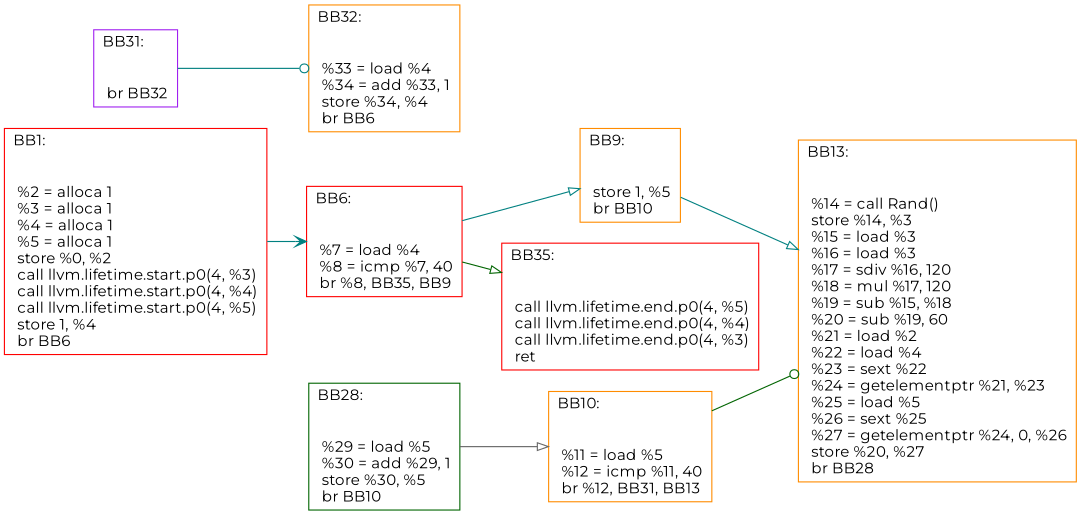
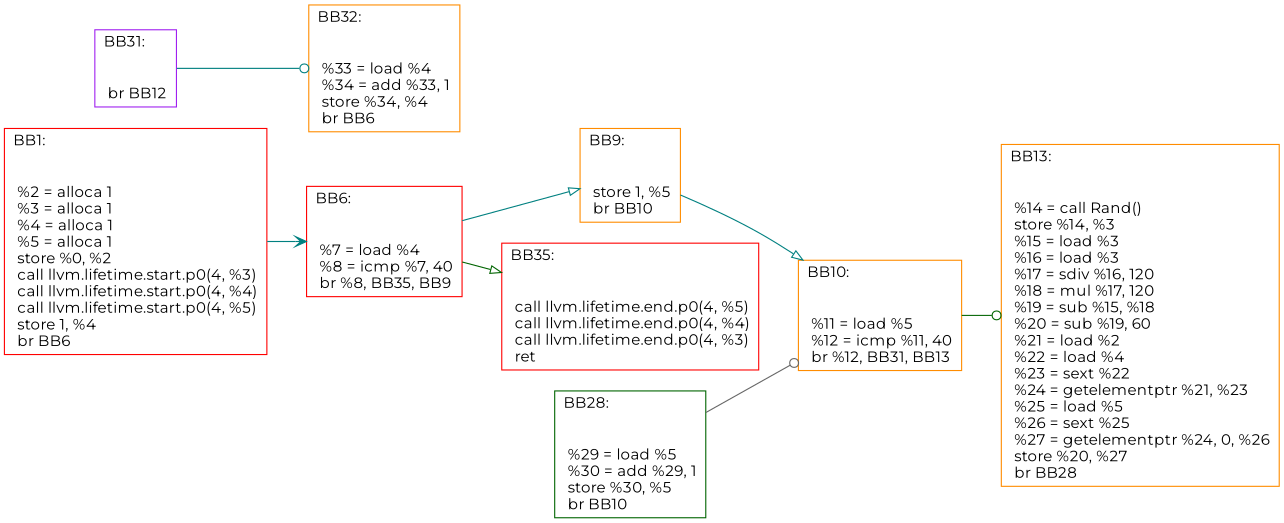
node "BB31:": text "br BB32" -> "br BB12"
edge "BB9:" -> "BB13:": now "BB9:" -> "BB10:"
edge "BB28:" -> "BB10:": arrowhead onormal -> odot
